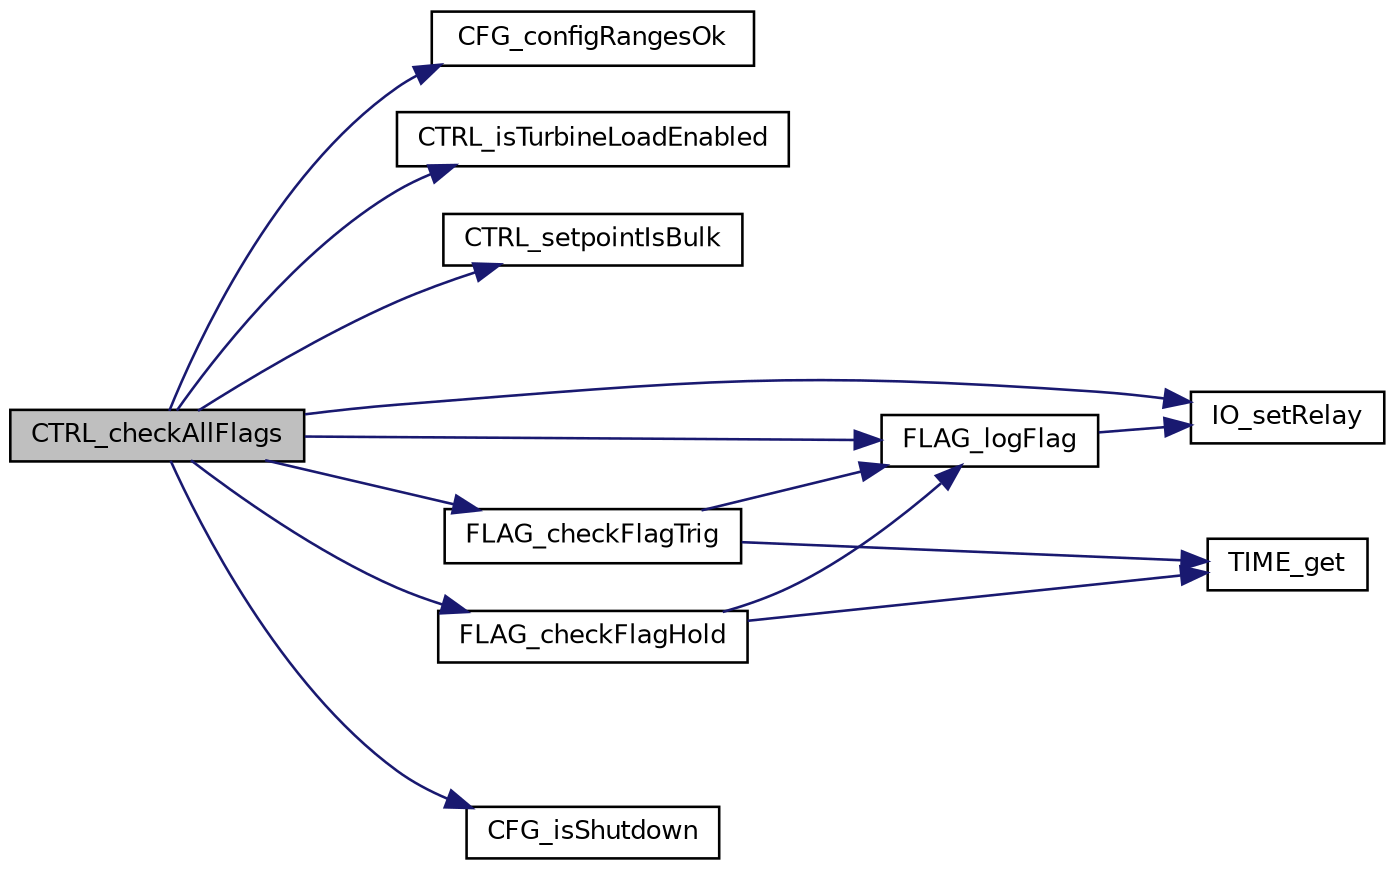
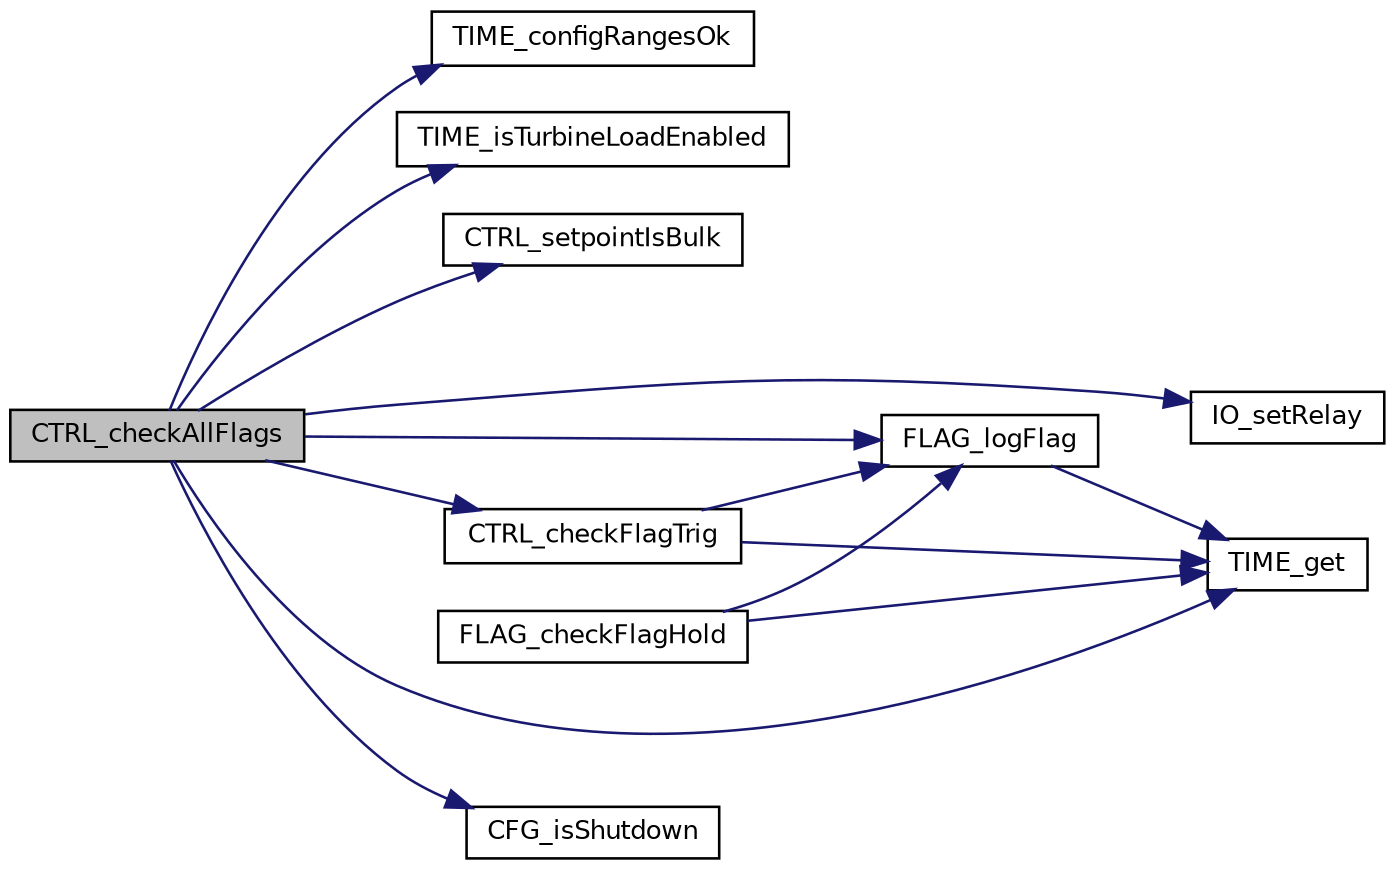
node "CFG_configRangesOk": label "CFG_configRangesOk" -> "TIME_configRangesOk"
node "CTRL_isTurbineLoadEnabled": label "CTRL_isTurbineLoadEnabled" -> "TIME_isTurbineLoadEnabled"
edge "FLAG_logFlag" -> "IO_setRelay": now "FLAG_logFlag" -> "TIME_get"
node "FLAG_checkFlagTrig": label "FLAG_checkFlagTrig" -> "CTRL_checkFlagTrig"
edge "CTRL_checkAllFlags" -> "FLAG_checkFlagHold": now "CTRL_checkAllFlags" -> "TIME_get"
